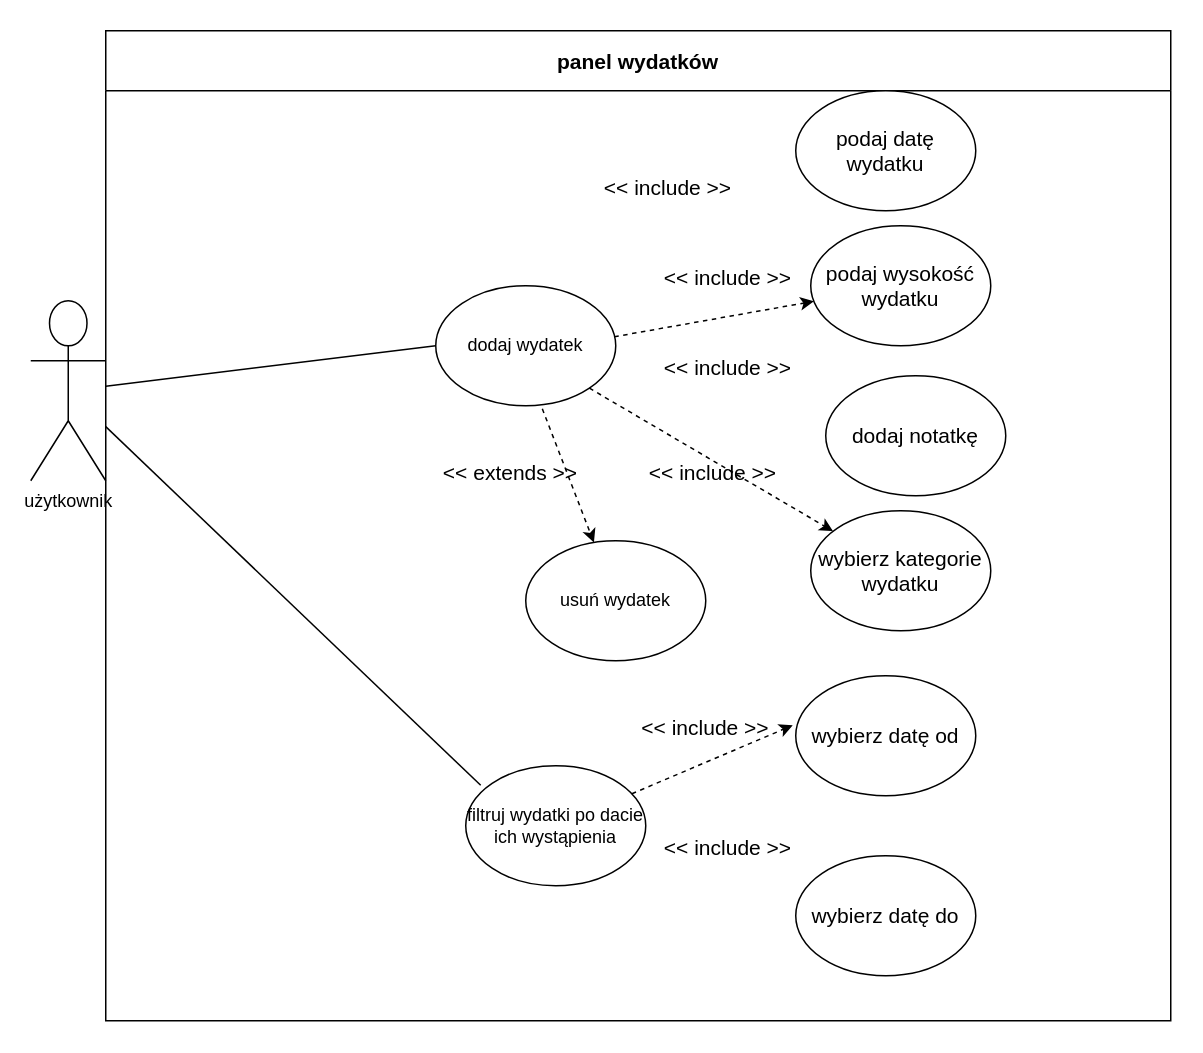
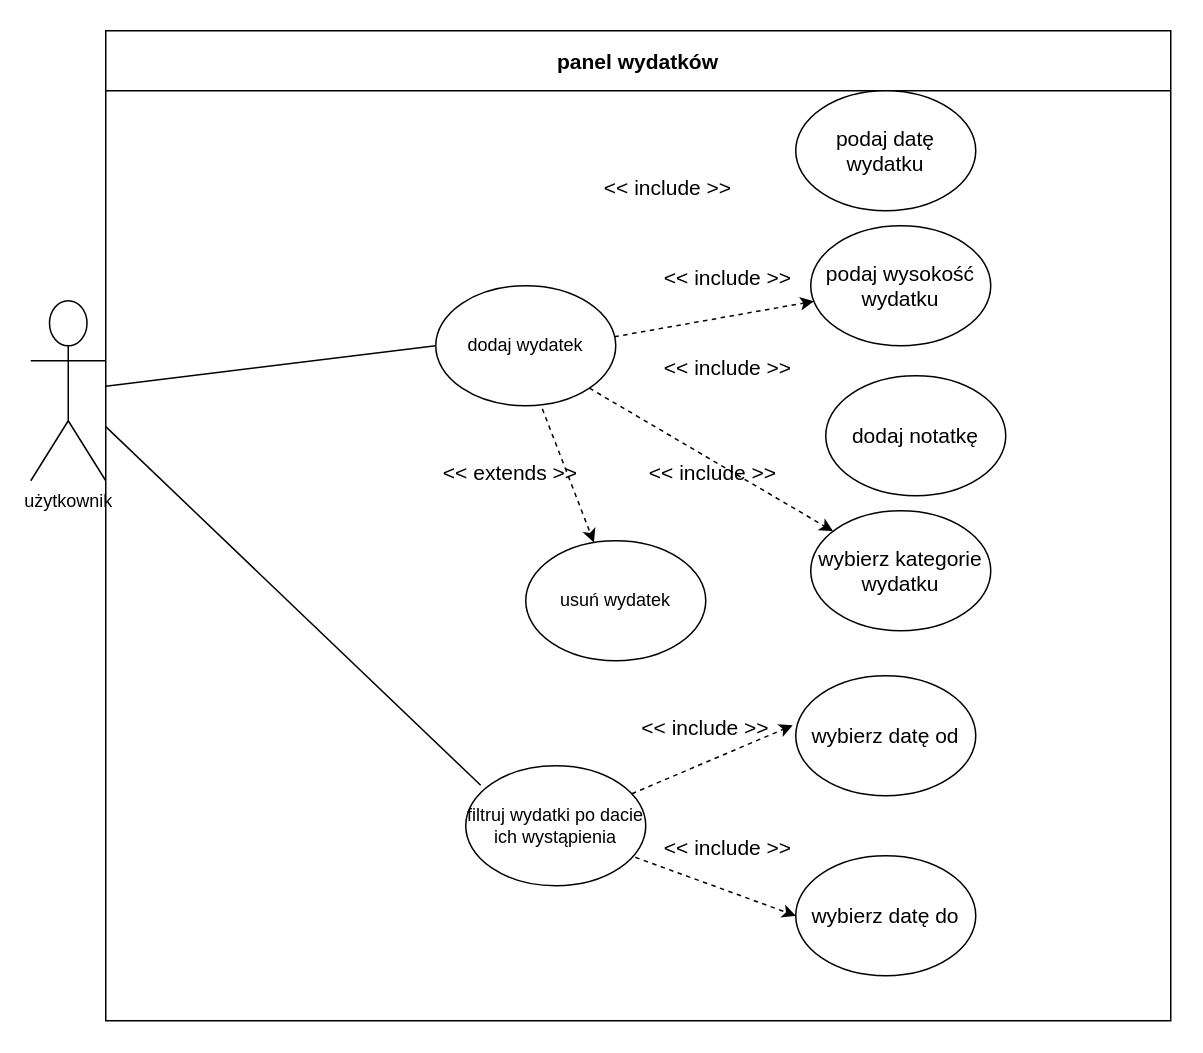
edge "filtruj wydatki po dacie ich wystąpienia" -> "wybierz datę do": added
